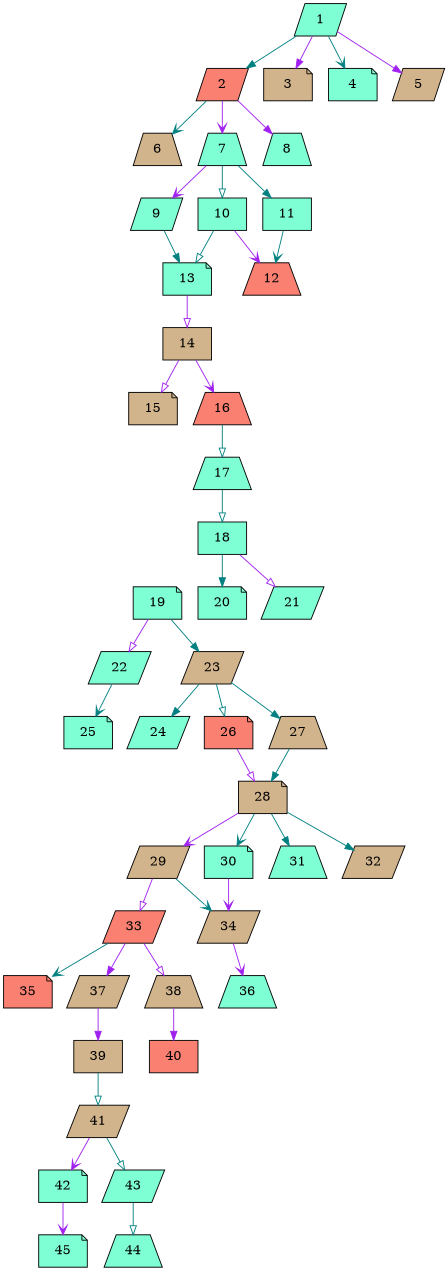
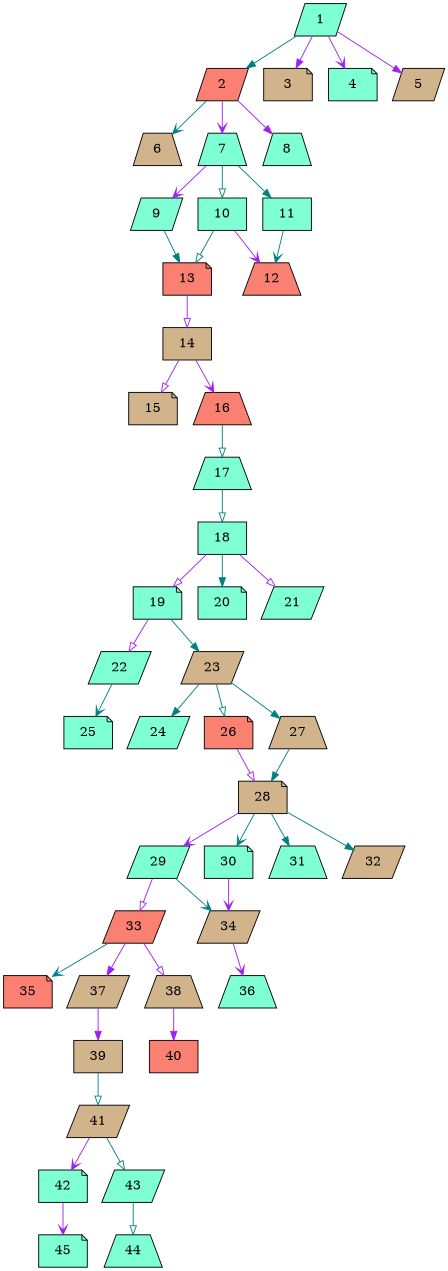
edge "1" -> "4": color teal -> purple
node "13": fillcolor aquamarine -> salmon
edge "18" -> "19": added
node "29": fillcolor tan -> aquamarine
